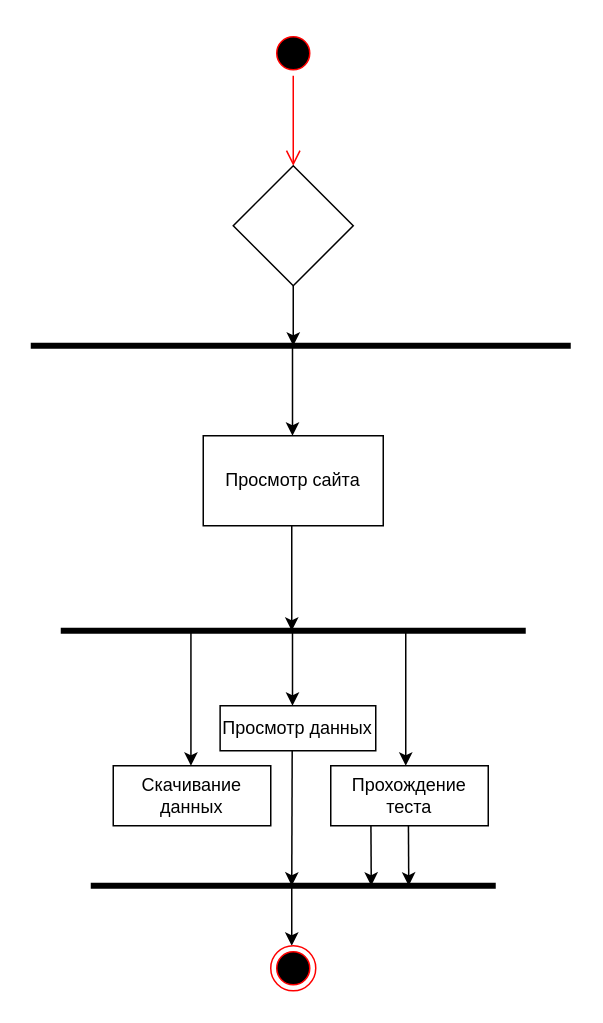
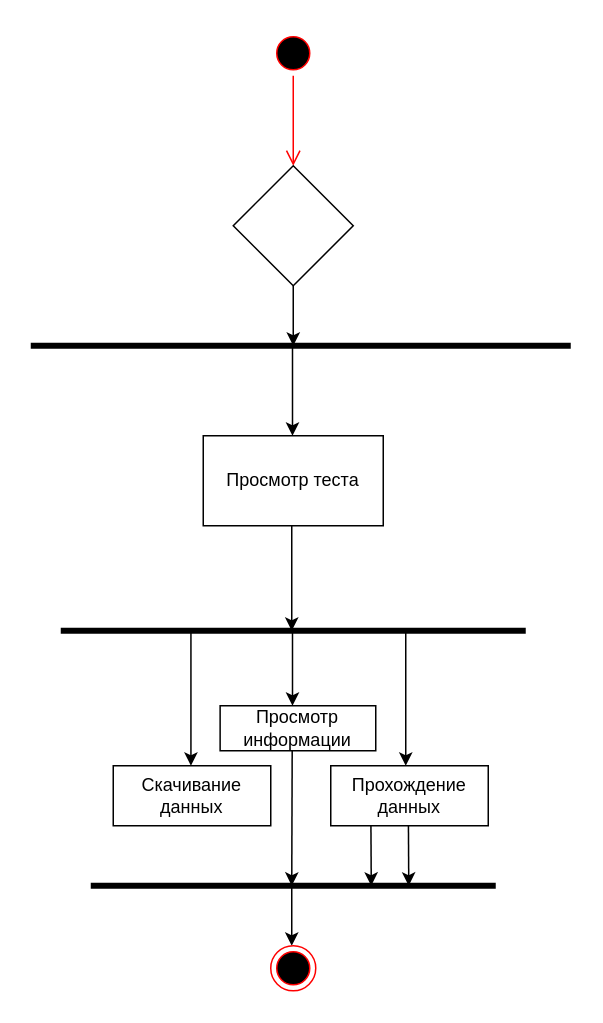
node "Просмотр сайта": label "Просмотр сайта" -> "Просмотр теста"
node "Просмотр данных": label "Просмотр данных" -> "Просмотр информации"
node "Прохождение теста": label "Прохождение теста" -> "Прохождение данных"
